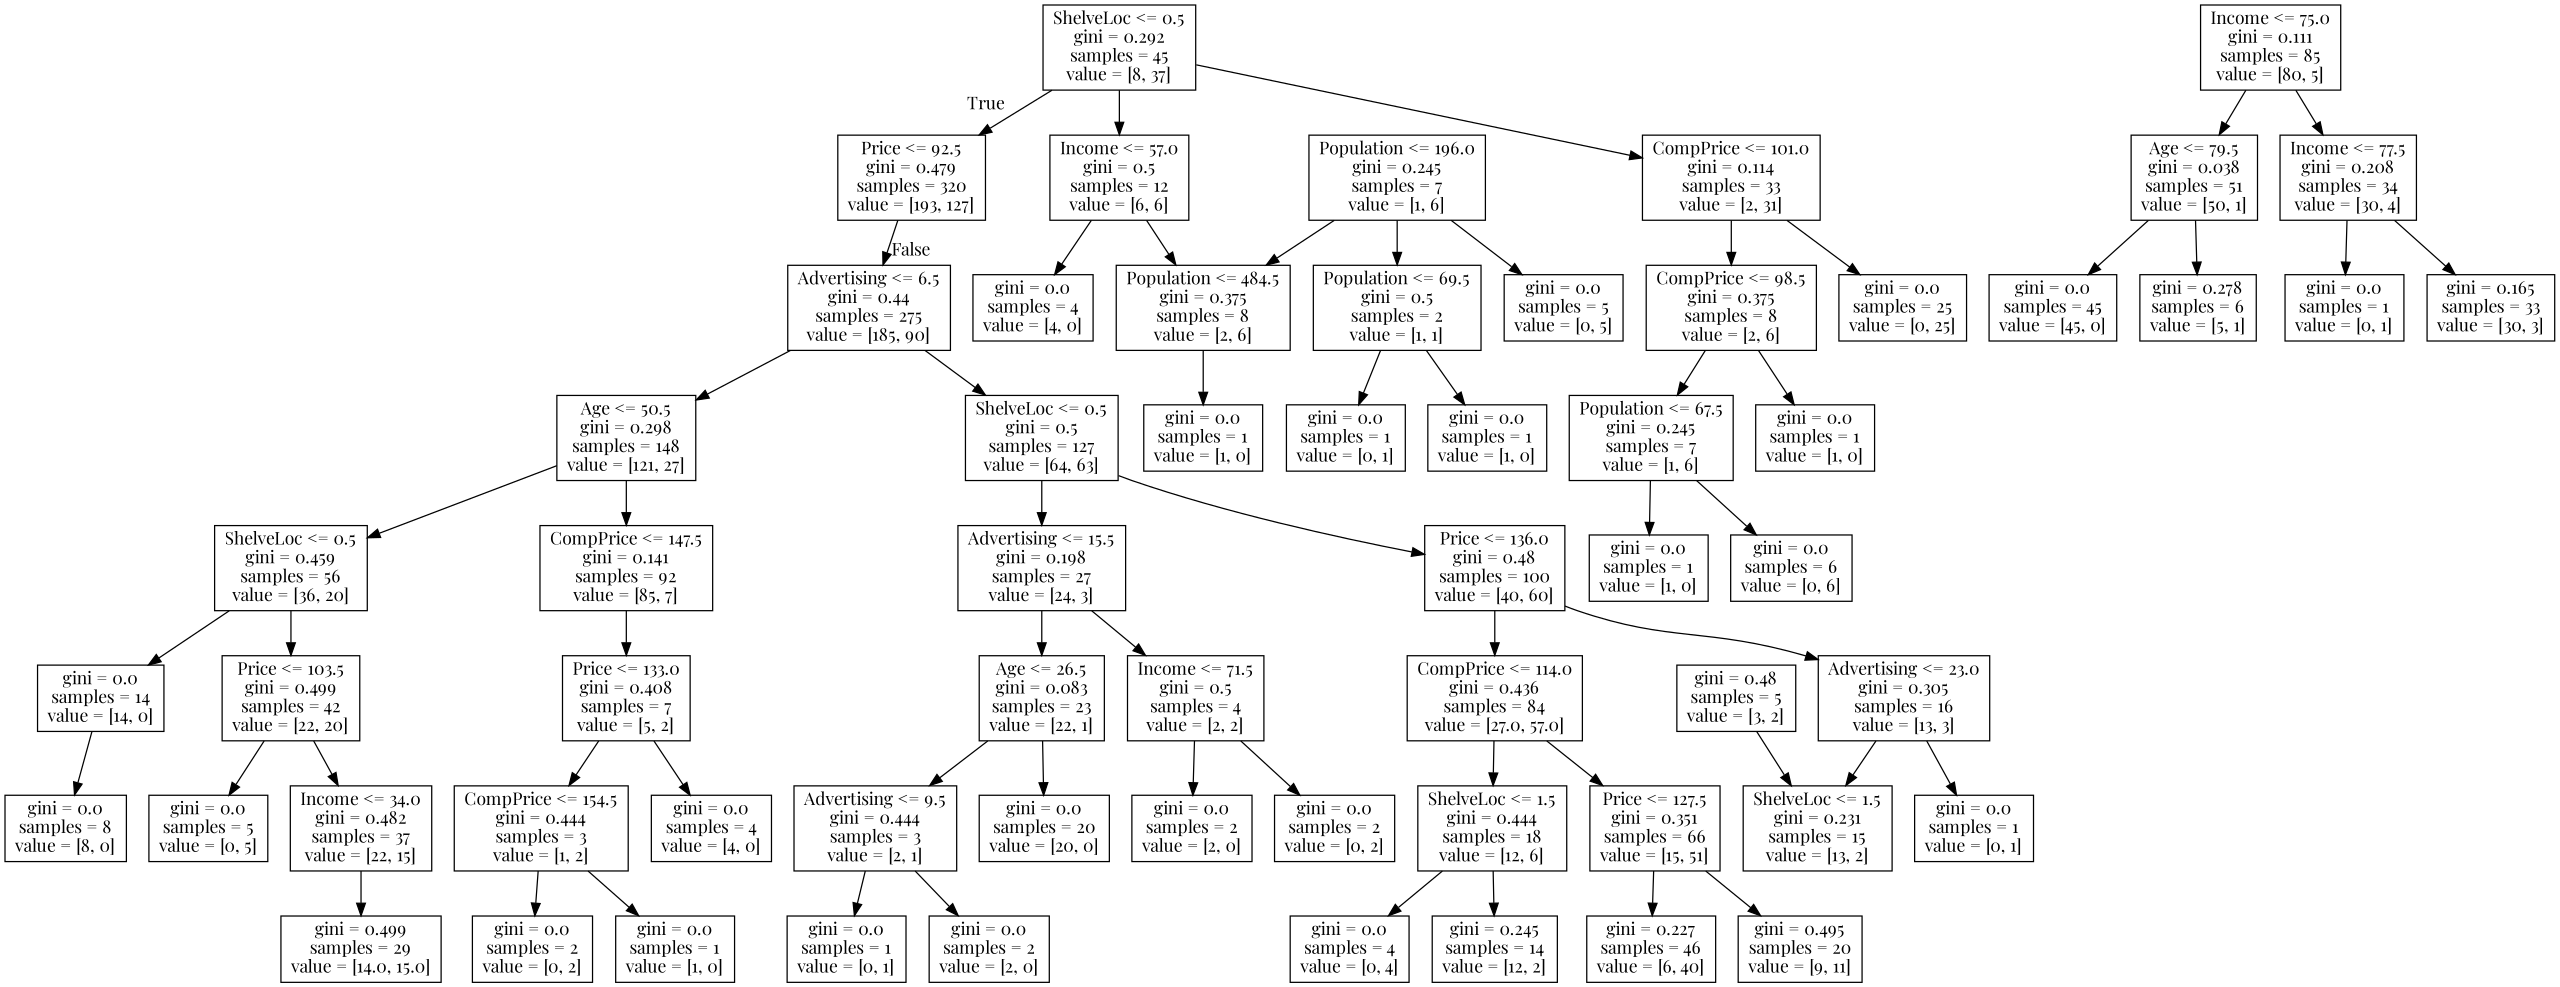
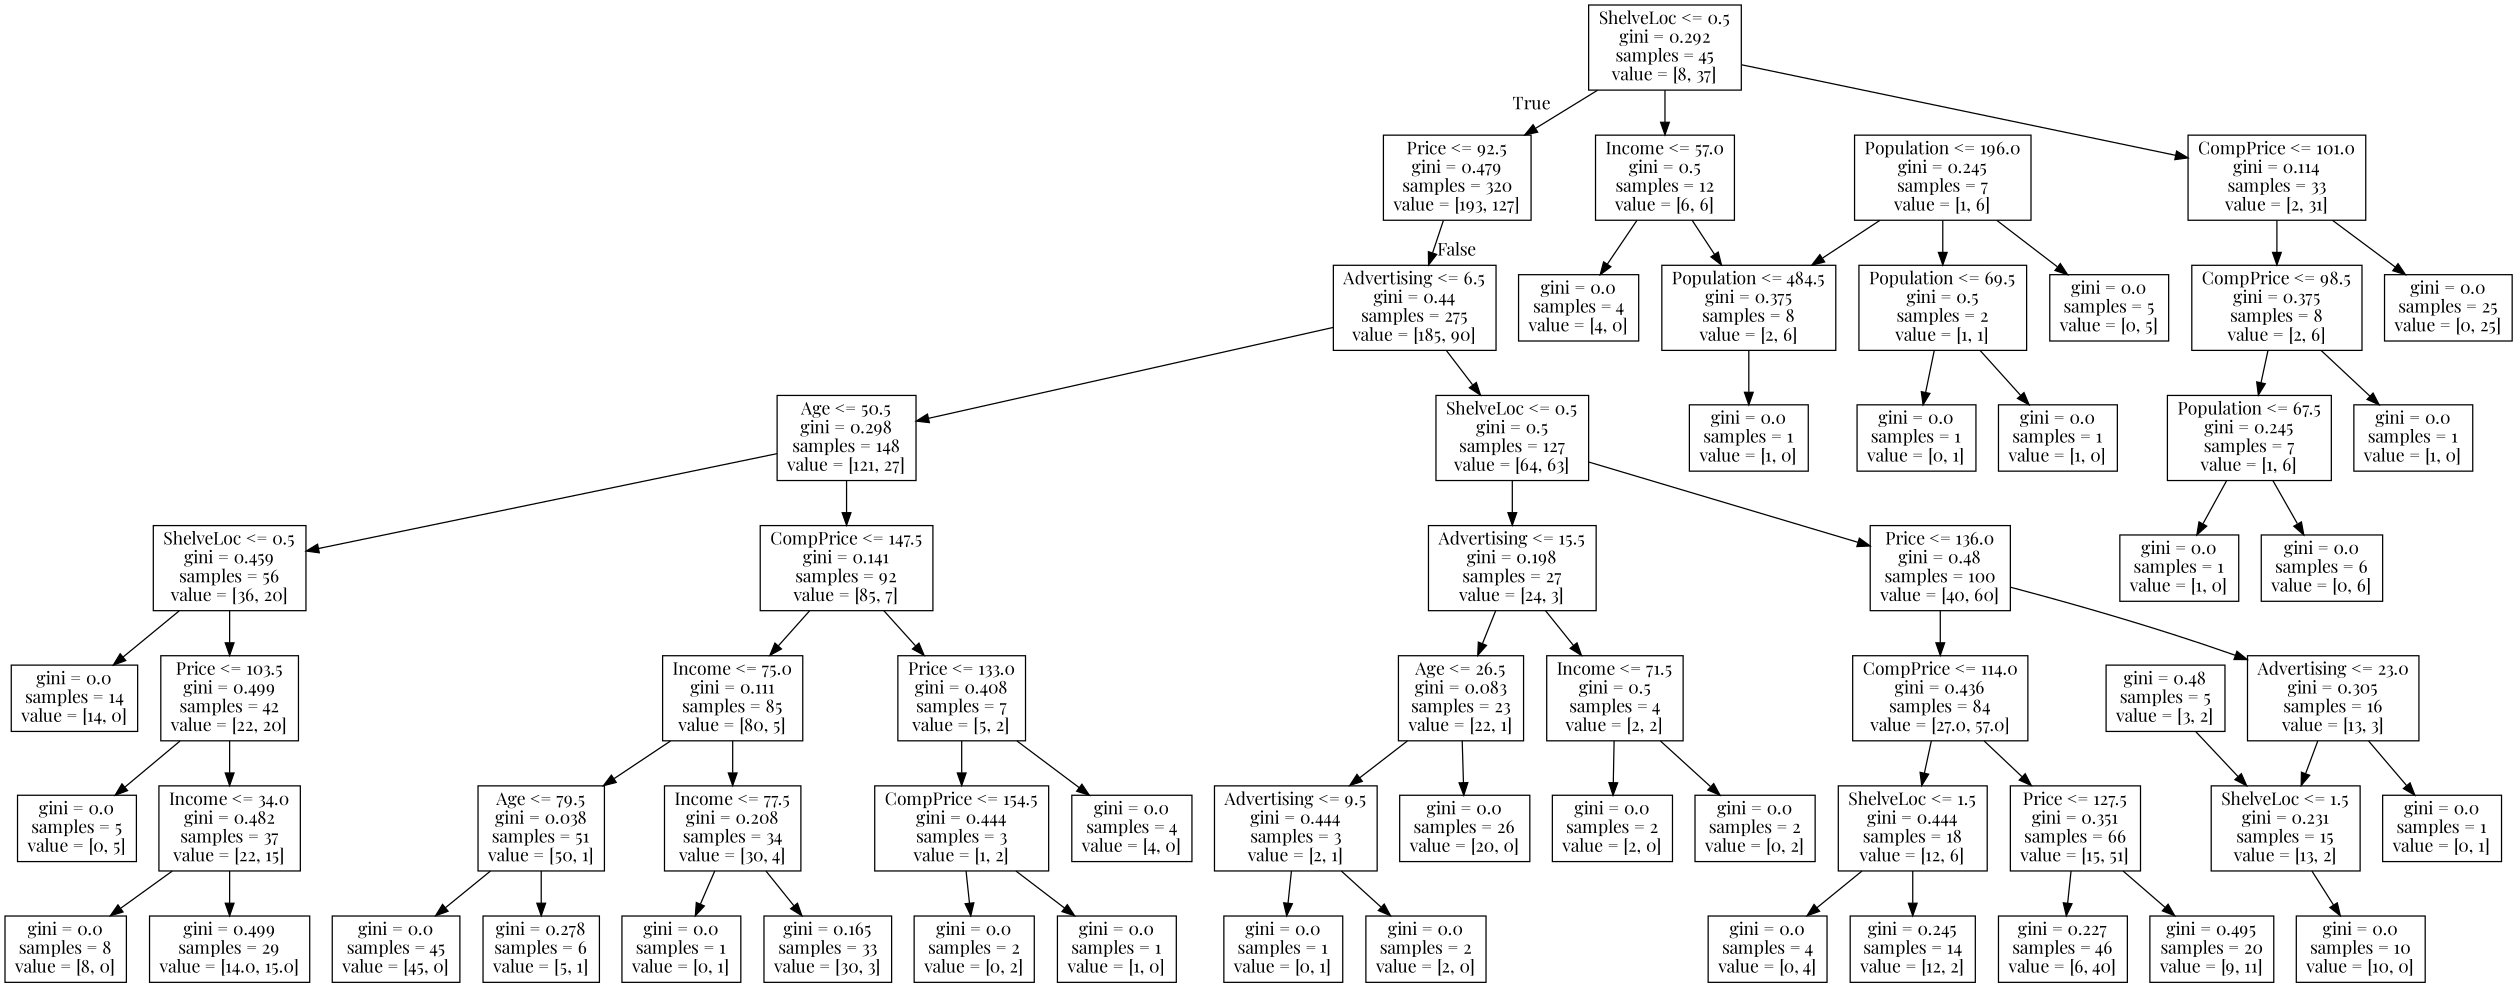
edge "CompPrice <= 147.5 gini = 0.141 samples = 92 value = [85, 7]" -> "Income <= 75.0 gini = 0.111 samples = 85 value = [80, 5]": added
edge "gini = 0.0 samples = 14 value = [14, 0]" -> "gini = 0.0 samples = 8 value = [8, 0]": now "Income <= 34.0 gini = 0.482 samples = 37 value = [22, 15]" -> "gini = 0.0 samples = 8 value = [8, 0]"
node "gini = 0.0 samples = 20 value = [20, 0]": label "gini = 0.0 samples = 20 value = [20, 0]" -> "gini = 0.0 samples = 26 value = [20, 0]"
node "gini = 0.0 samples = 10 value = [10, 0]": added
